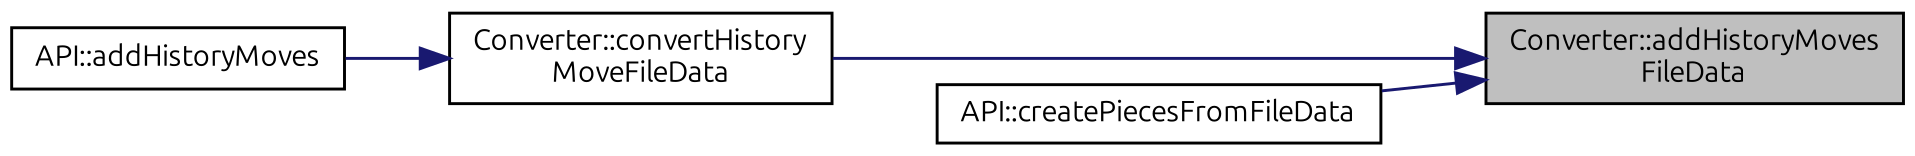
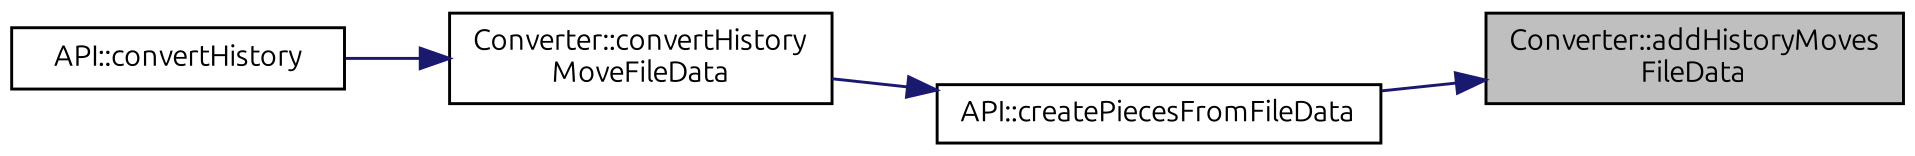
node "API::addHistoryMoves": label "API::addHistoryMoves" -> "API::convertHistory"
edge "Converter::convertHistory MoveFileData" -> "Converter::addHistoryMoves FileData": now "Converter::convertHistory MoveFileData" -> "API::createPiecesFromFileData"
